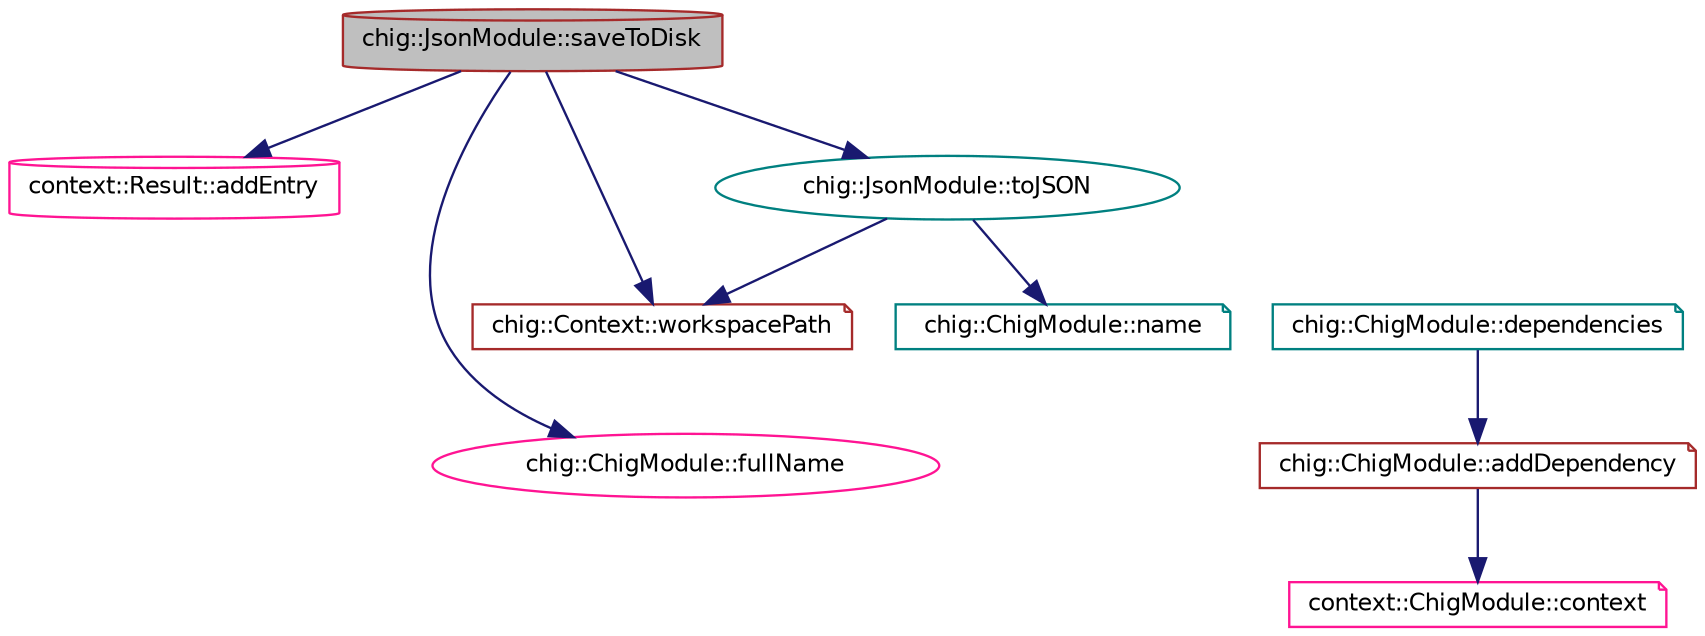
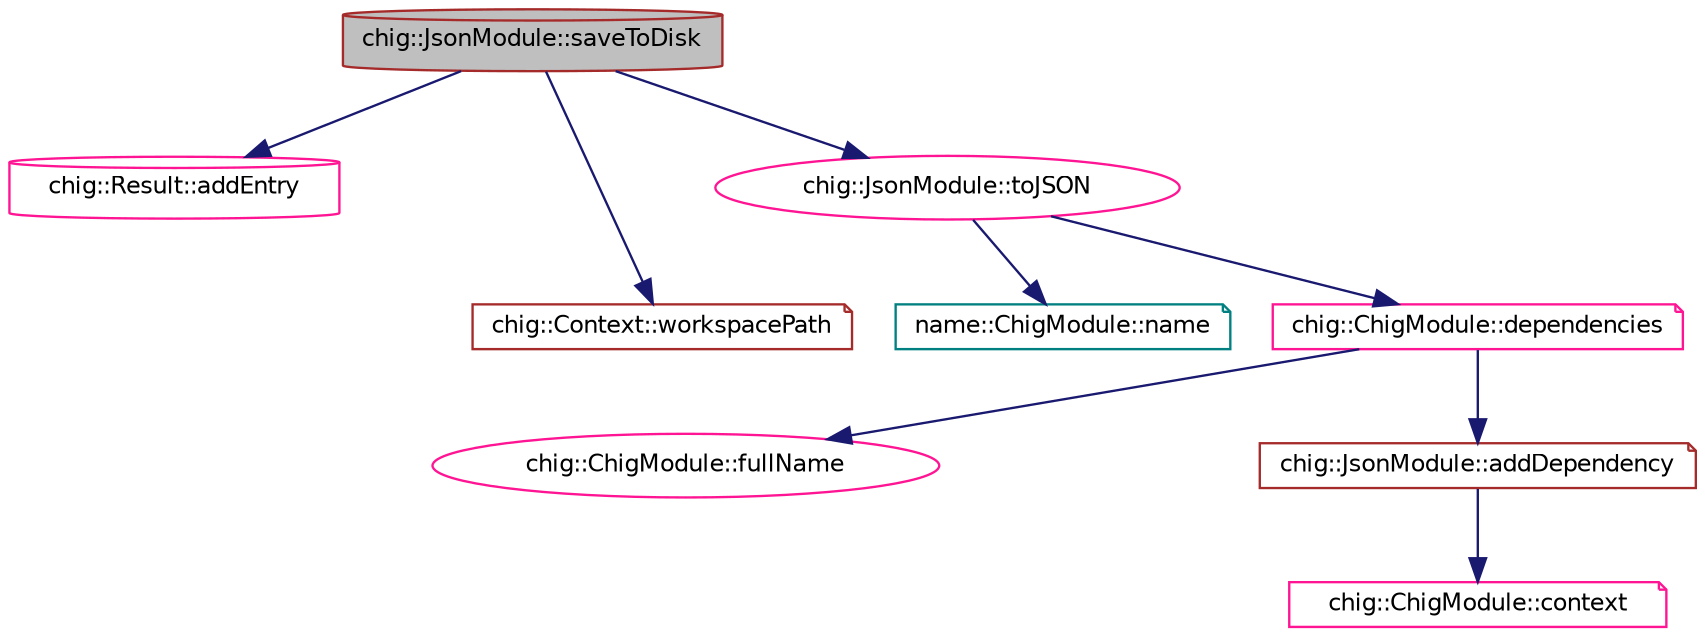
node "context::Result::addEntry": label "context::Result::addEntry" -> "chig::Result::addEntry"
node "chig::JsonModule::toJSON": color teal -> deeppink
edge "chig::JsonModule::toJSON" -> "chig::Context::workspacePath": now "chig::JsonModule::toJSON" -> "chig::ChigModule::dependencies"
edge "chig::JsonModule::saveToDisk" -> "chig::ChigModule::fullName": now "chig::ChigModule::dependencies" -> "chig::ChigModule::fullName"
node "chig::ChigModule::name": label "chig::ChigModule::name" -> "name::ChigModule::name"
node "chig::ChigModule::dependencies": color teal -> deeppink
node "chig::ChigModule::addDependency": label "chig::ChigModule::addDependency" -> "chig::JsonModule::addDependency"
node "context::ChigModule::context": label "context::ChigModule::context" -> "chig::ChigModule::context"
